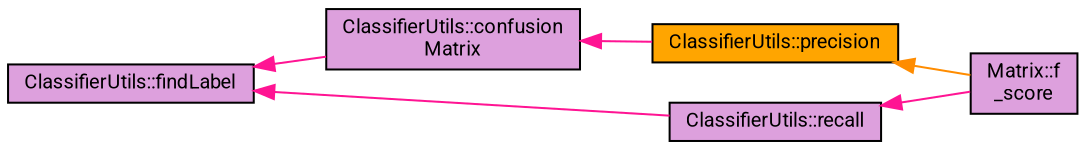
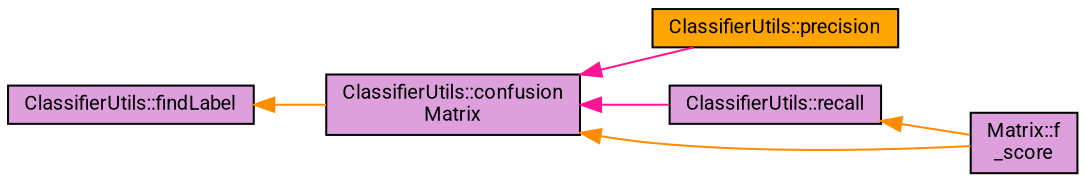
edge "ClassifierUtils::confusion Matrix" -> "ClassifierUtils::findLabel": color deeppink -> darkorange
edge "Matrix::f _score" -> "ClassifierUtils::precision": now "Matrix::f _score" -> "ClassifierUtils::confusion Matrix"
edge "Matrix::f _score" -> "ClassifierUtils::recall": color deeppink -> darkorange
edge "ClassifierUtils::recall" -> "ClassifierUtils::findLabel": now "ClassifierUtils::recall" -> "ClassifierUtils::confusion Matrix"
